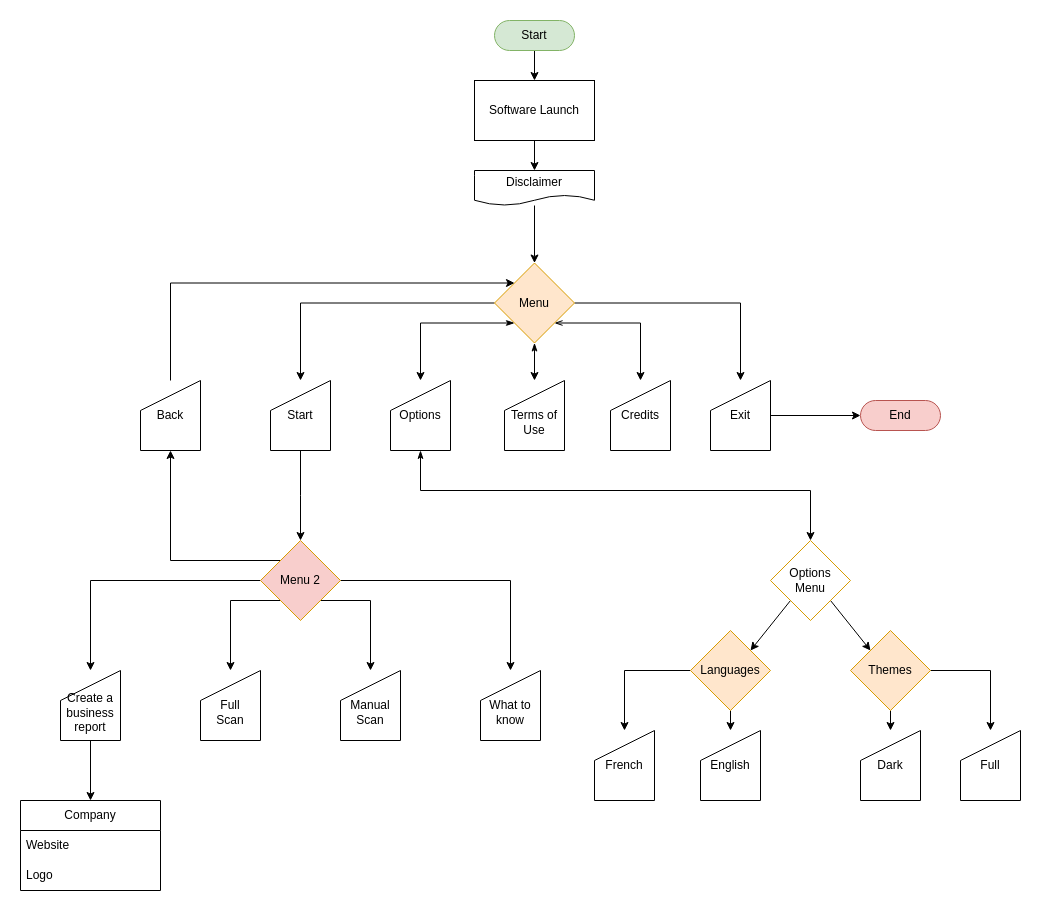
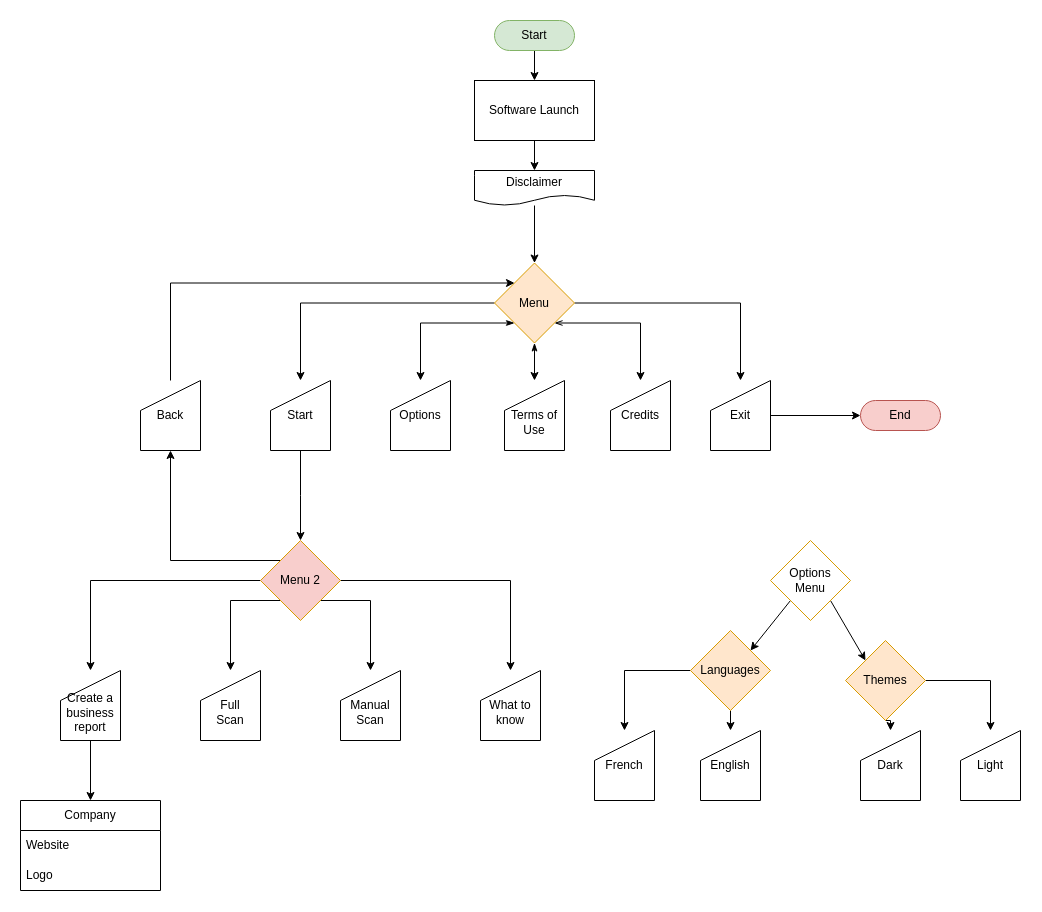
edge "Options" -- "Options Menu": removed
node "Themes": moved (891, 671) -> (886, 681)
node "Full": label "Full" -> "Light"
